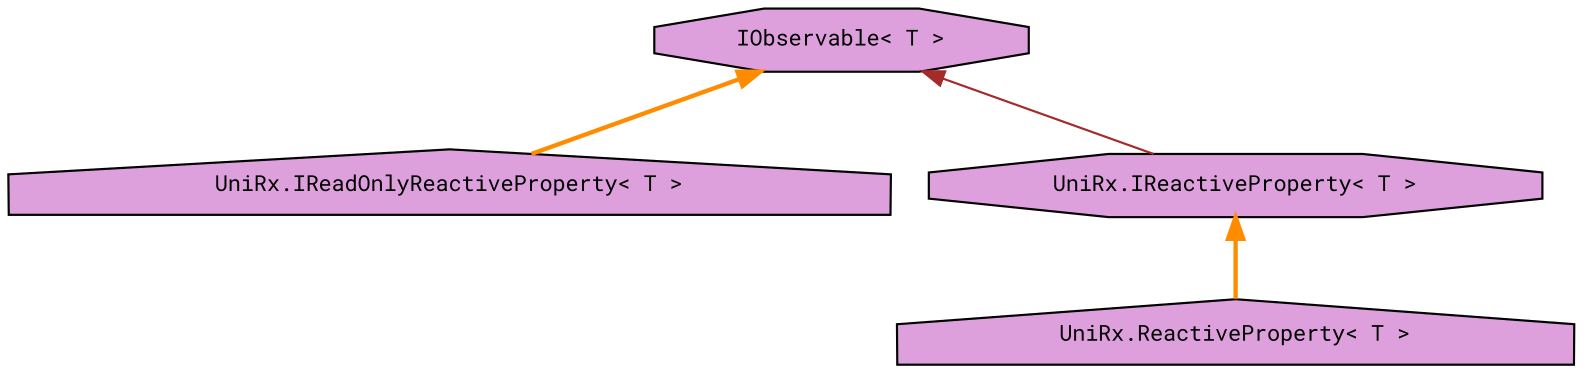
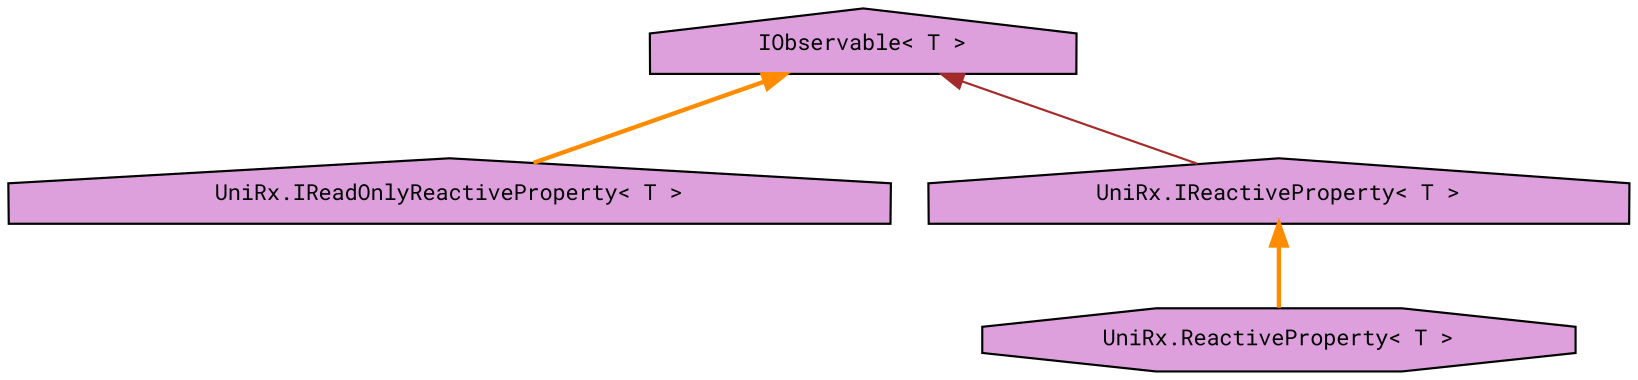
node "IObservable< T >": shape octagon -> house
node "UniRx.IReactiveProperty< T >": shape octagon -> house
node "UniRx.ReactiveProperty< T >": shape house -> octagon
